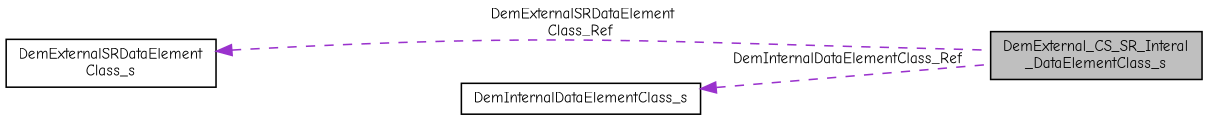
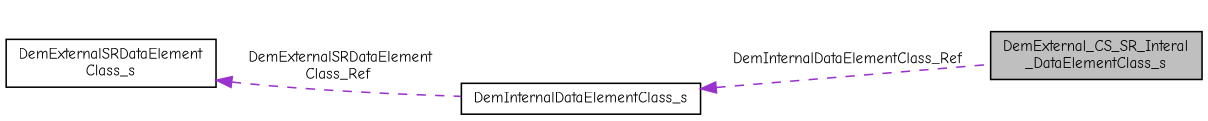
edge "DemExternal_CS_SR_Interal _DataElementClass_s" -> "DemExternalSRDataElement Class_s": now "DemInternalDataElementClass_s" -> "DemExternalSRDataElement Class_s"
